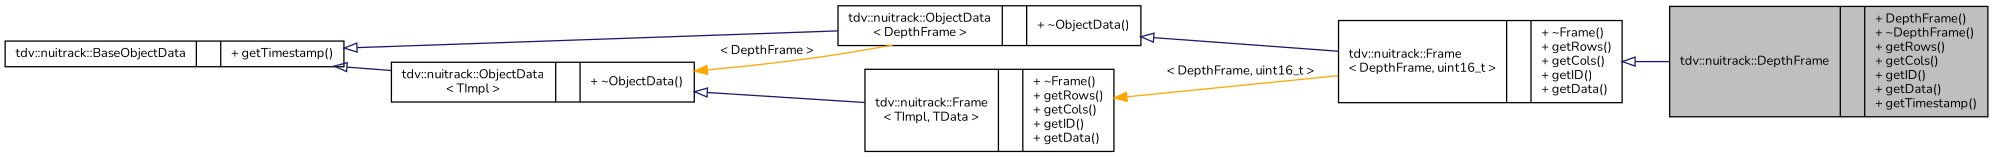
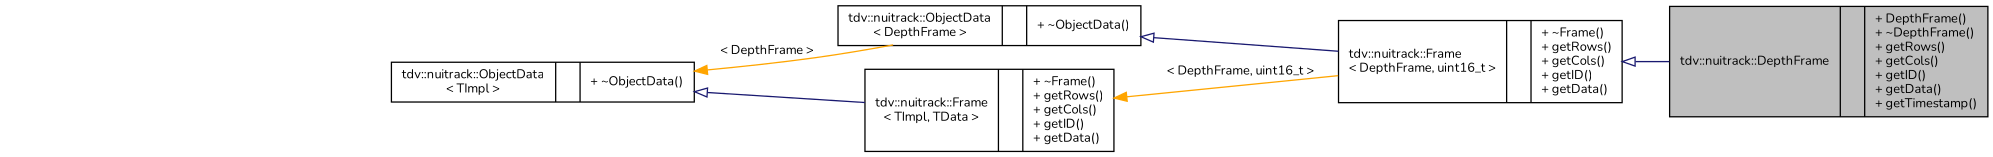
node "tdv::nuitrack::BaseObjectData": removed
